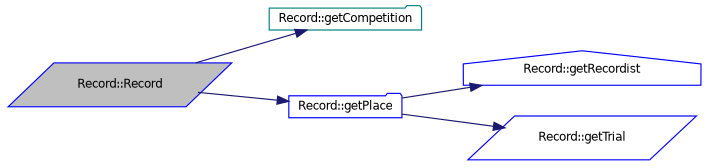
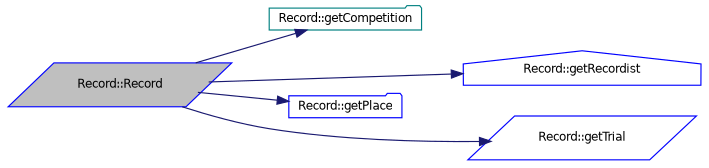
edge "Record::getPlace" -> "Record::getRecordist": now "Record::Record" -> "Record::getRecordist"
edge "Record::getPlace" -> "Record::getTrial": now "Record::Record" -> "Record::getTrial"
